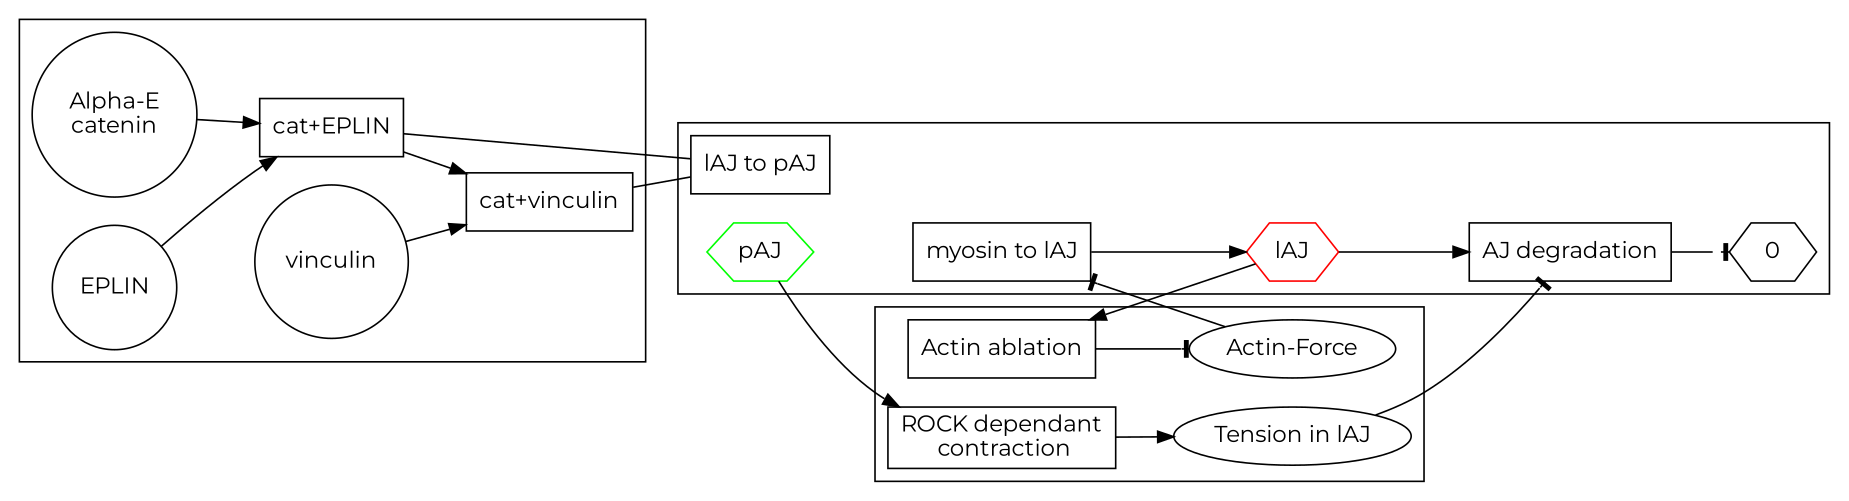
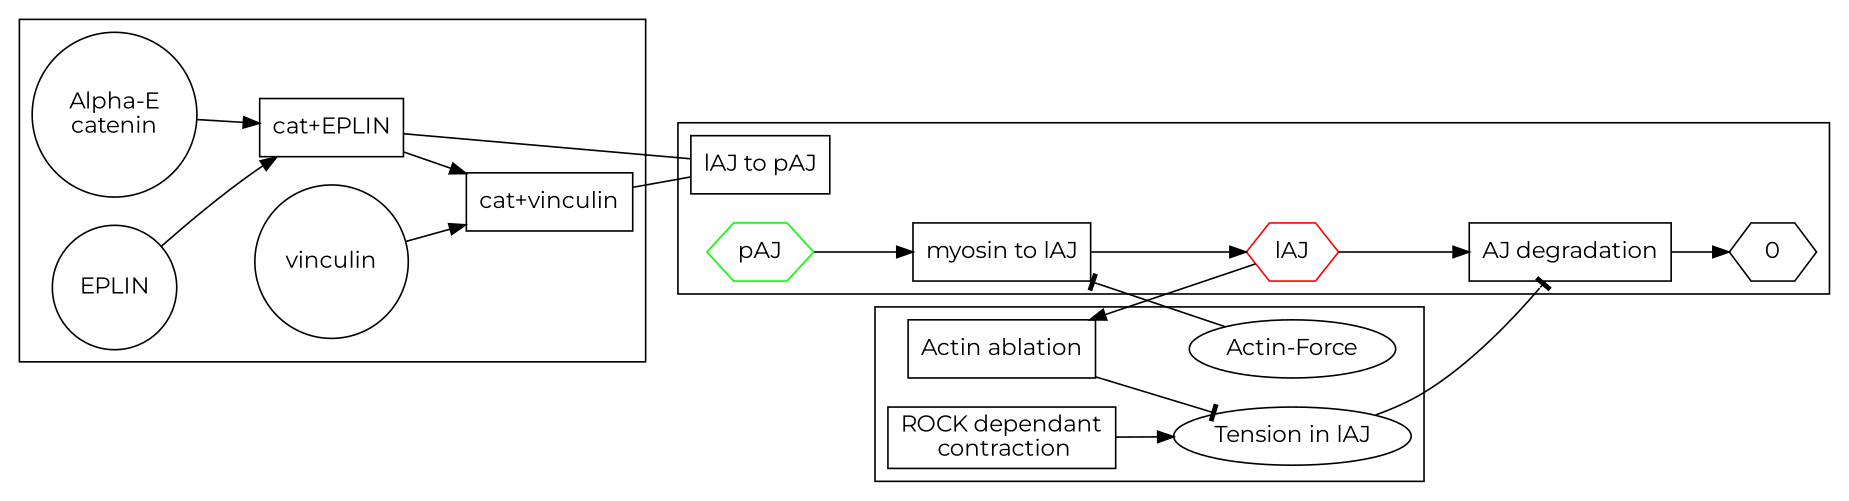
edge "AJ degradation" -> "0": arrowhead tee -> normal
edge "pAJ" -> "ROCK dependant contraction": now "pAJ" -> "myosin to lAJ"
edge "Actin ablation" -> "Actin-Force": now "Actin ablation" -> "Tension in lAJ"
